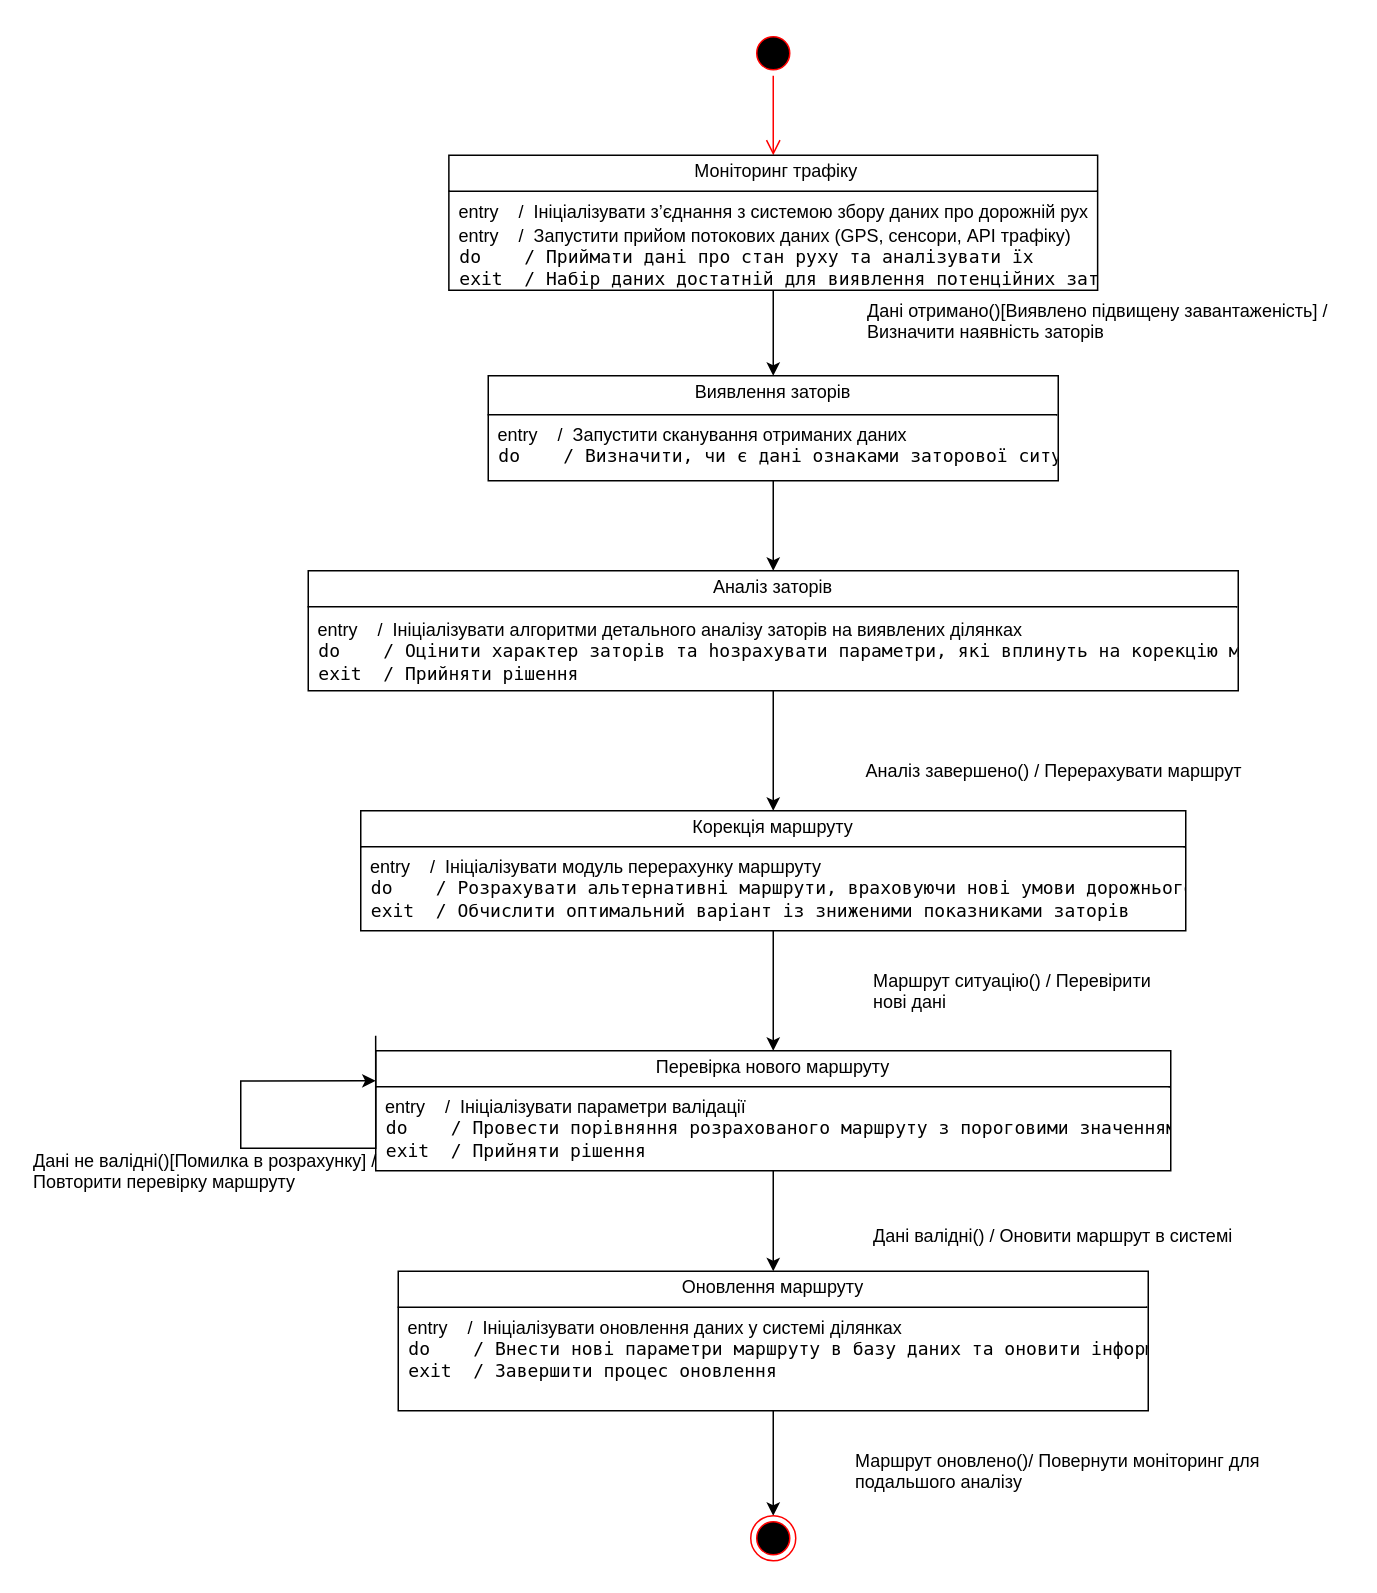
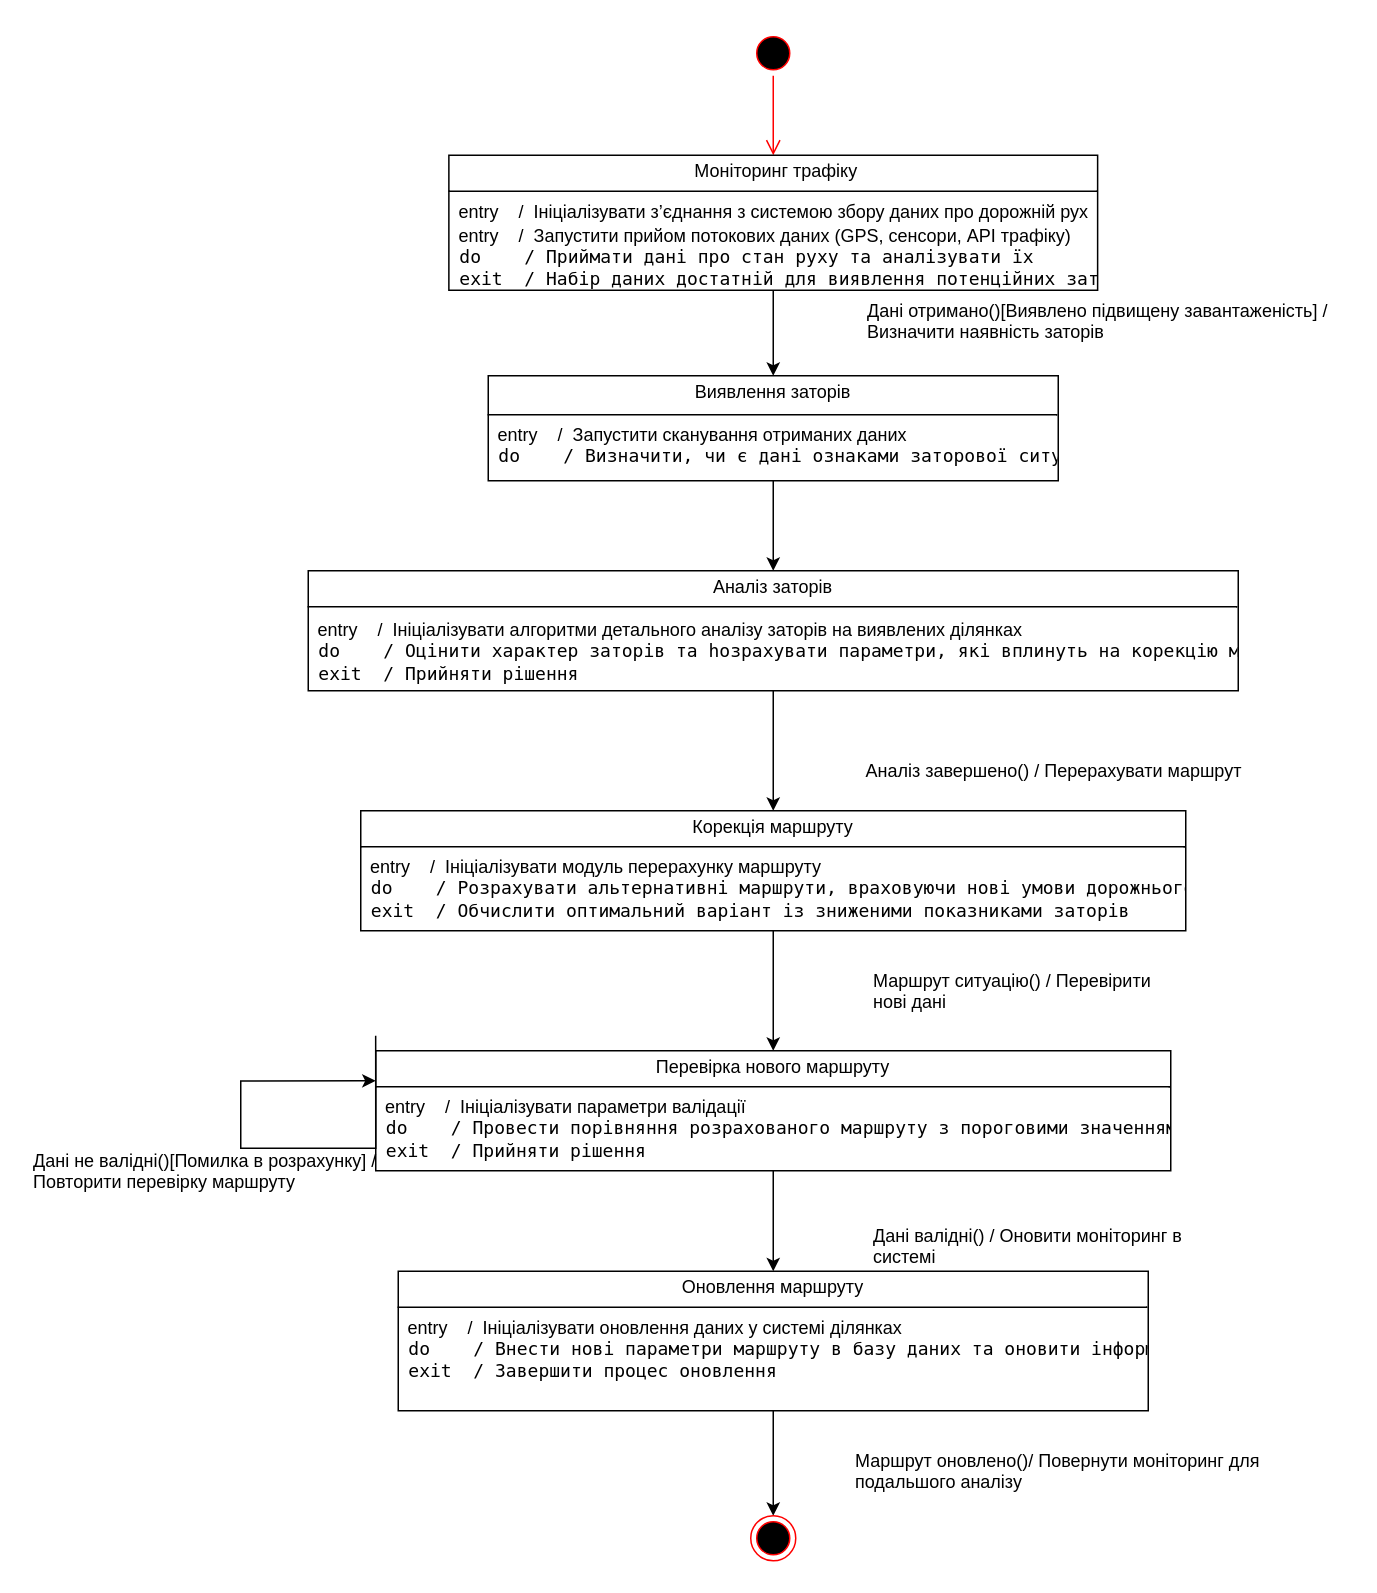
node "Дані валідні() / Оновити маршрут в системі": label "Дані валідні() / Оновити маршрут в системі" -> "Дані валідні() / Оновити моніторинг в системі"
